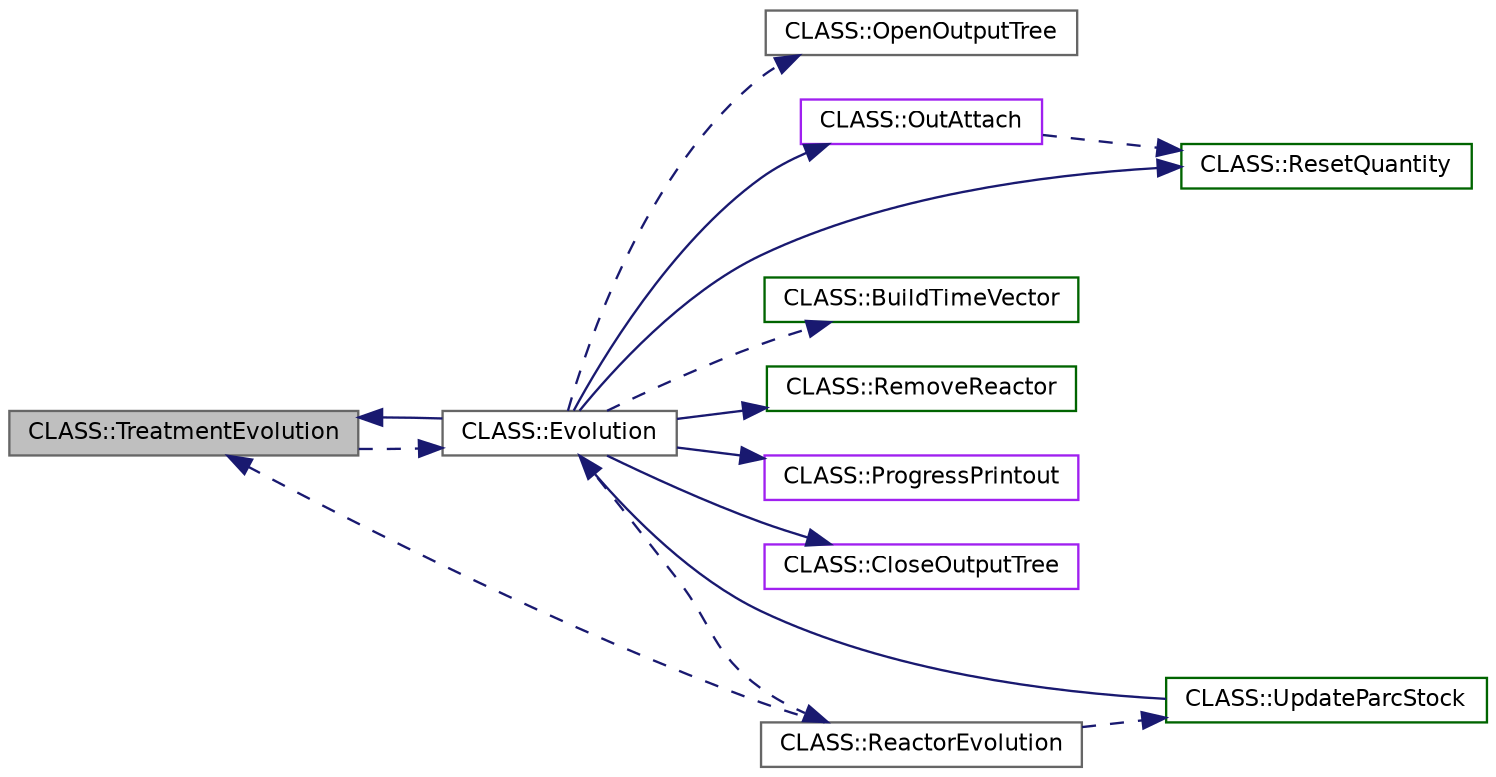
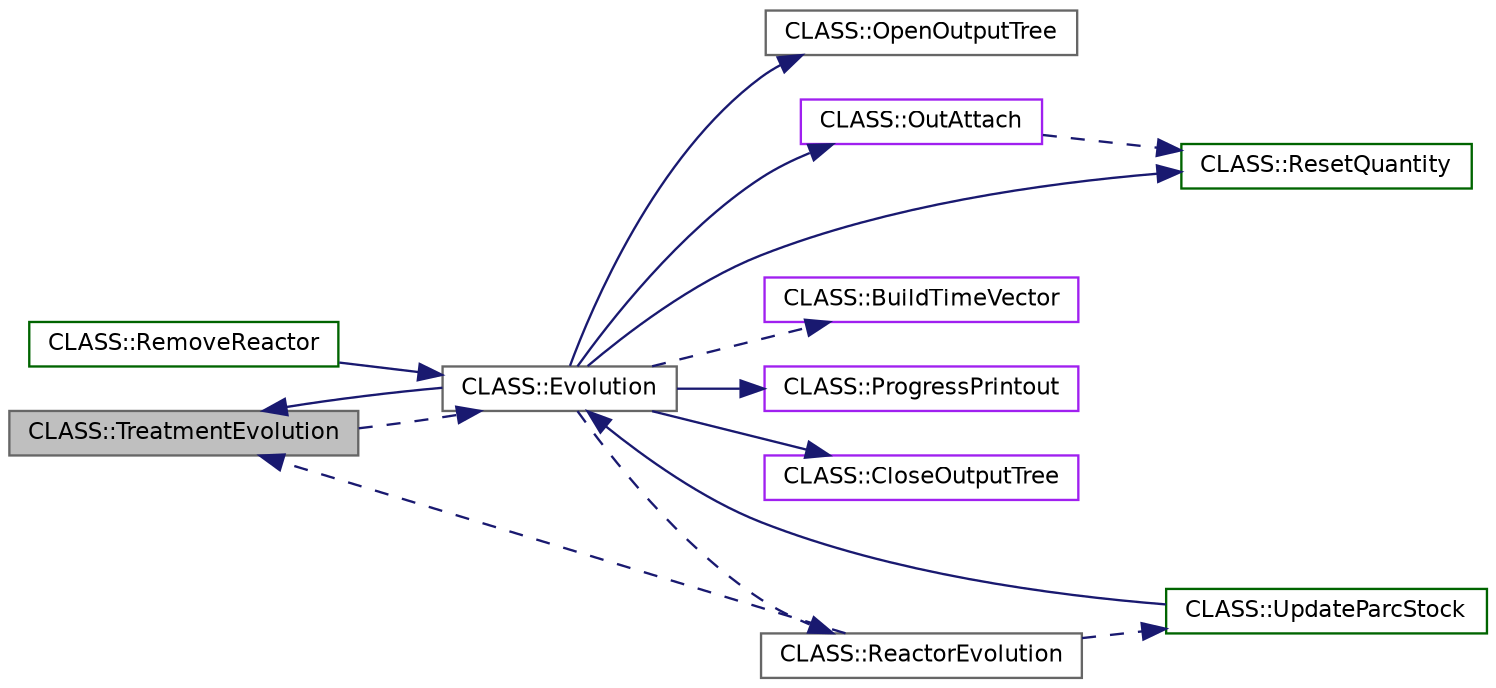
edge "CLASS::Evolution" -> "CLASS::OpenOutputTree": style dashed -> solid
node "CLASS::BuildTimeVector": color darkgreen -> purple
edge "CLASS::Evolution" -> "CLASS::RemoveReactor": reversed
